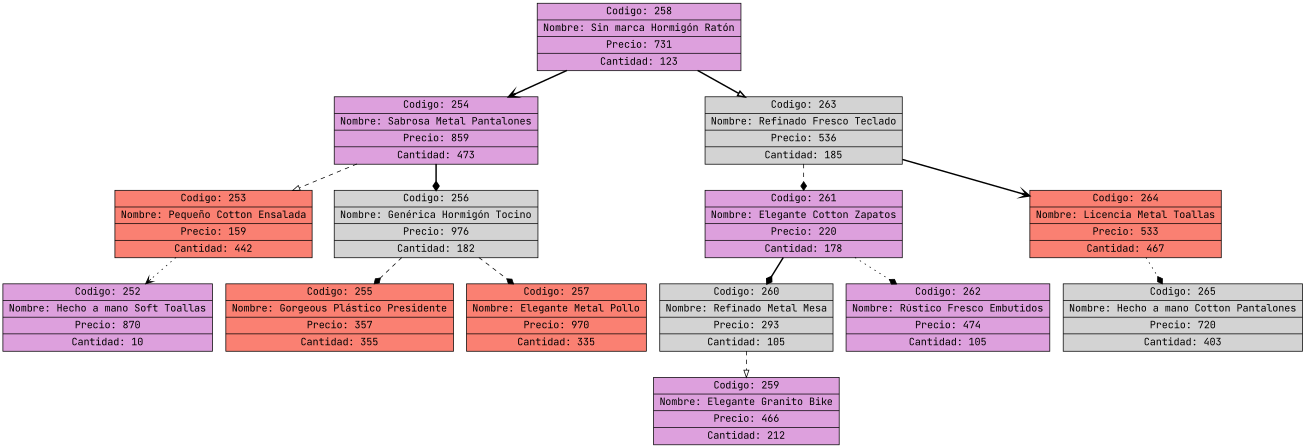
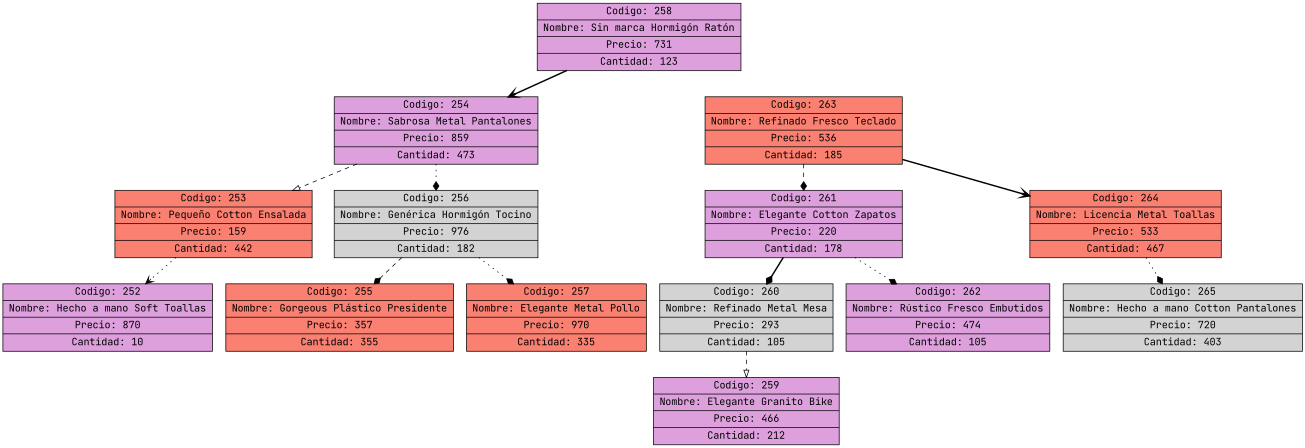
edge "Codigo: 258" -> "Codigo: 263": removed
node "Codigo: 263": fillcolor lightgrey -> salmon
edge "Codigo: 254" -> "Codigo: 256": style bold -> dotted
edge "Codigo: 256" -> "Codigo: 257": style dashed -> dotted
